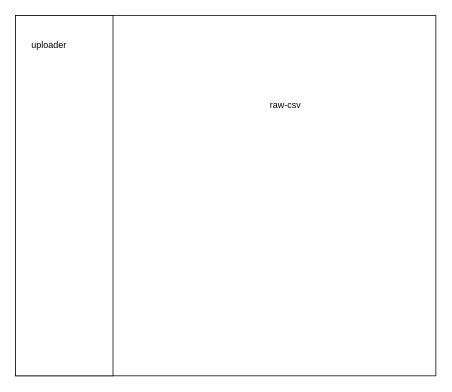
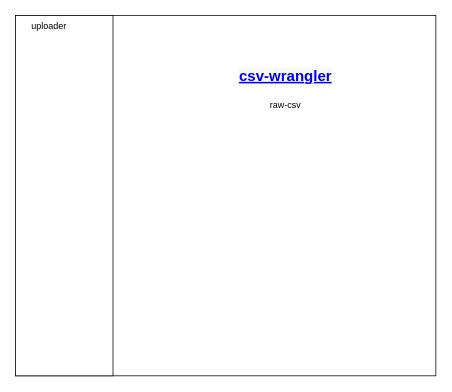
node "uploader": moved (49, 45) -> (49, 27)
node "csv-wrangler": added
